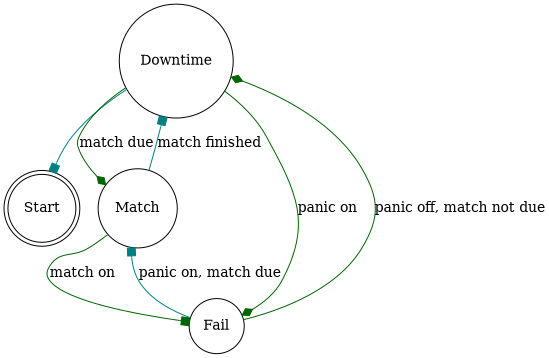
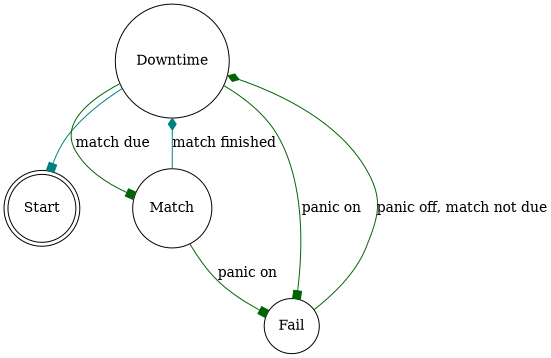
edge "Downtime" -> "Match": arrowhead diamond -> box
edge "Match" -> "Downtime": arrowhead box -> diamond
edge "Downtime" -> "Fail": arrowhead diamond -> box
edge "Match" -> "Fail": label "match on" -> "panic on"
edge "Fail" -> "Match": removed, label "panic on, match due"
